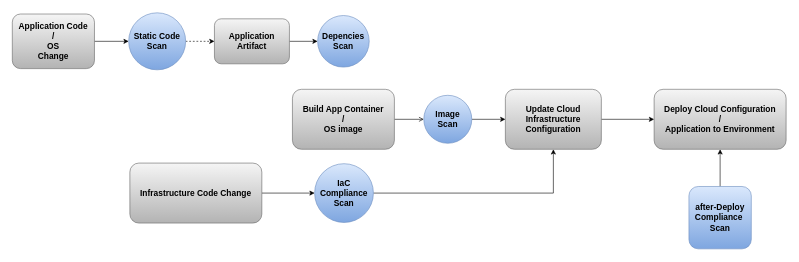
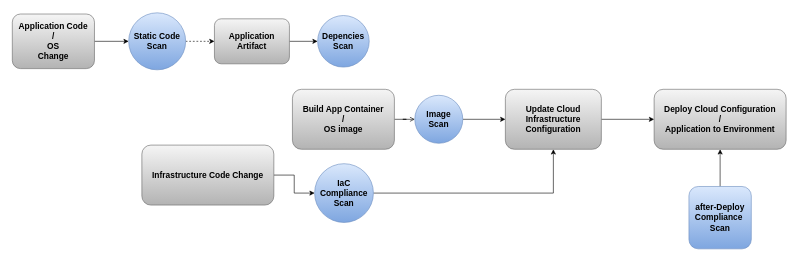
node "Image Scan": moved (448, 119) -> (439, 119)
node "Infrastructure Code Change": moved (196, 193) -> (208, 175)
